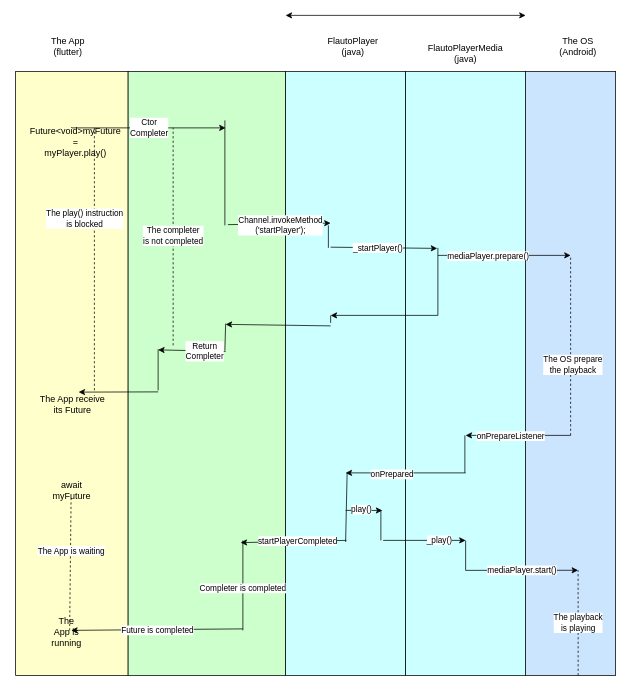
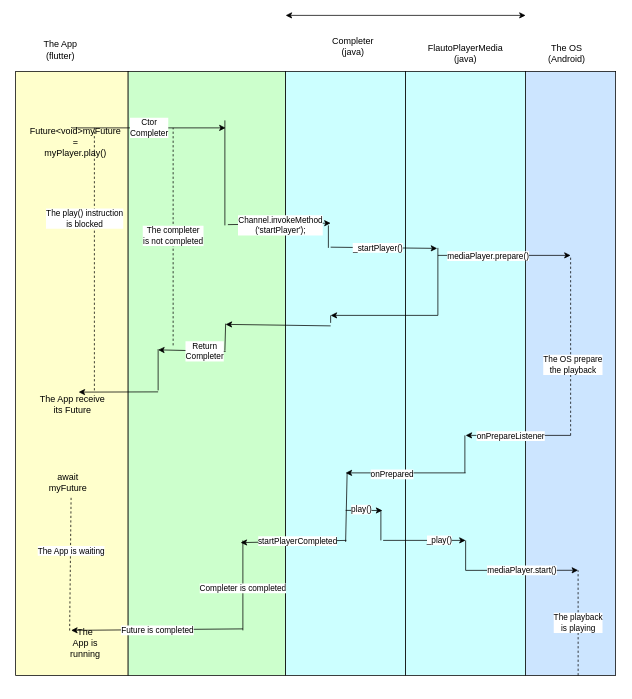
node "The App (flutter)": moved (68, 46) -> (60, 50)
node "FlautoPlayer (java)": label "FlautoPlayer (java)" -> "Completer (java)"
node "The OS (Android)": moved (578, 46) -> (567, 54)
node "await myFuture": moved (72, 490) -> (68, 482)
node "The App is running": moved (66, 632) -> (85, 643)
